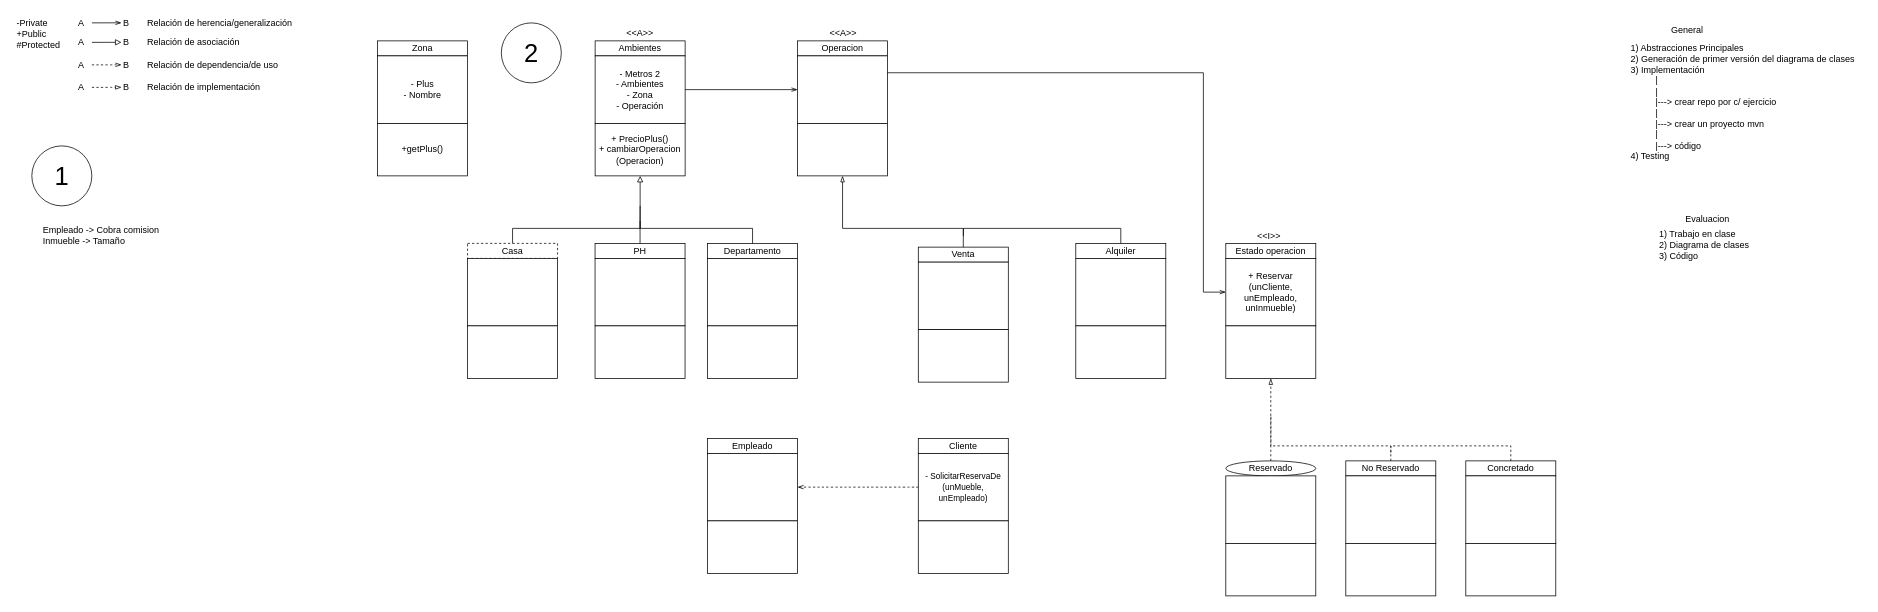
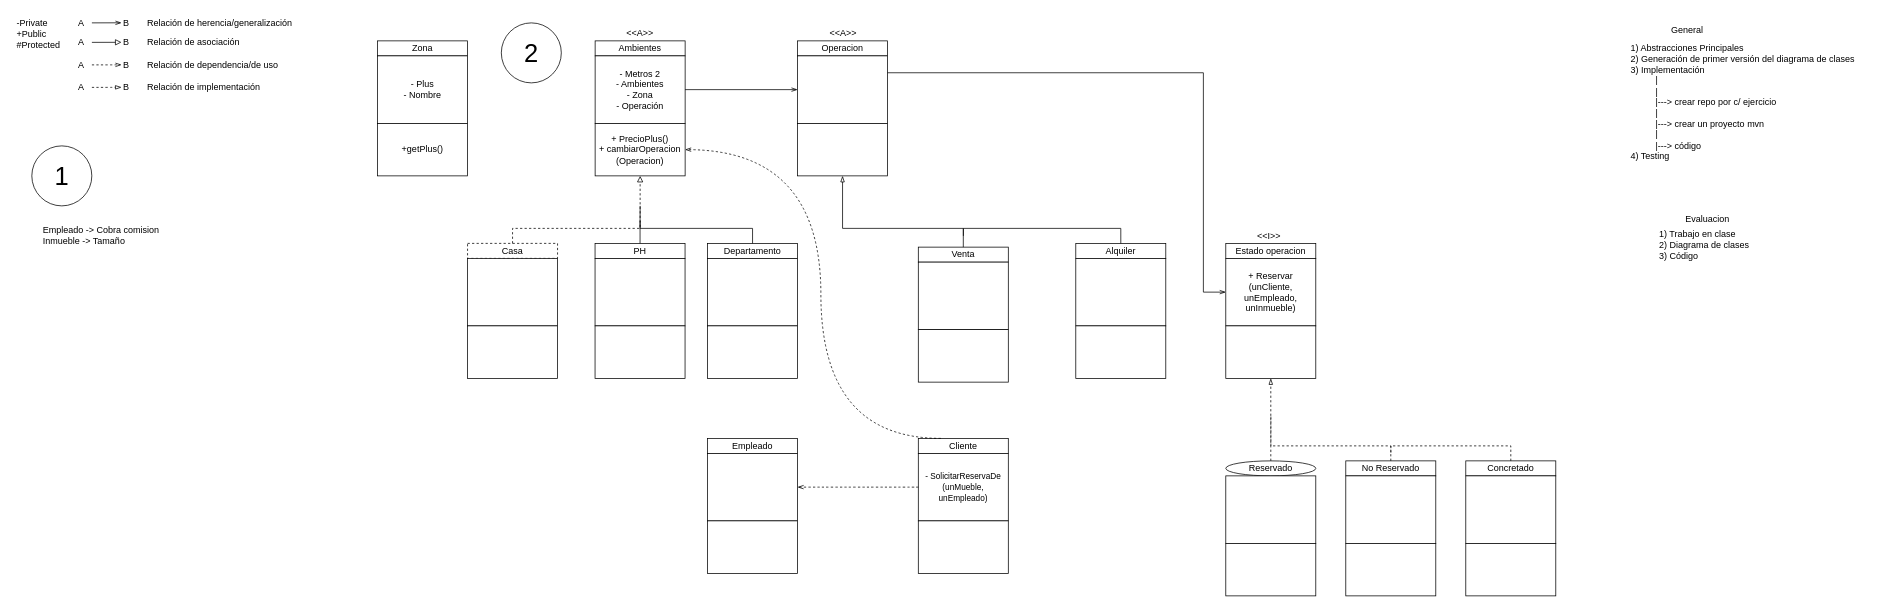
edge "Cliente" -> "+ PrecioPlus() + cambiarOperacion (Operacion)": added
edge "Casa" -> "+ PrecioPlus() + cambiarOperacion (Operacion)": style solid -> dashed
